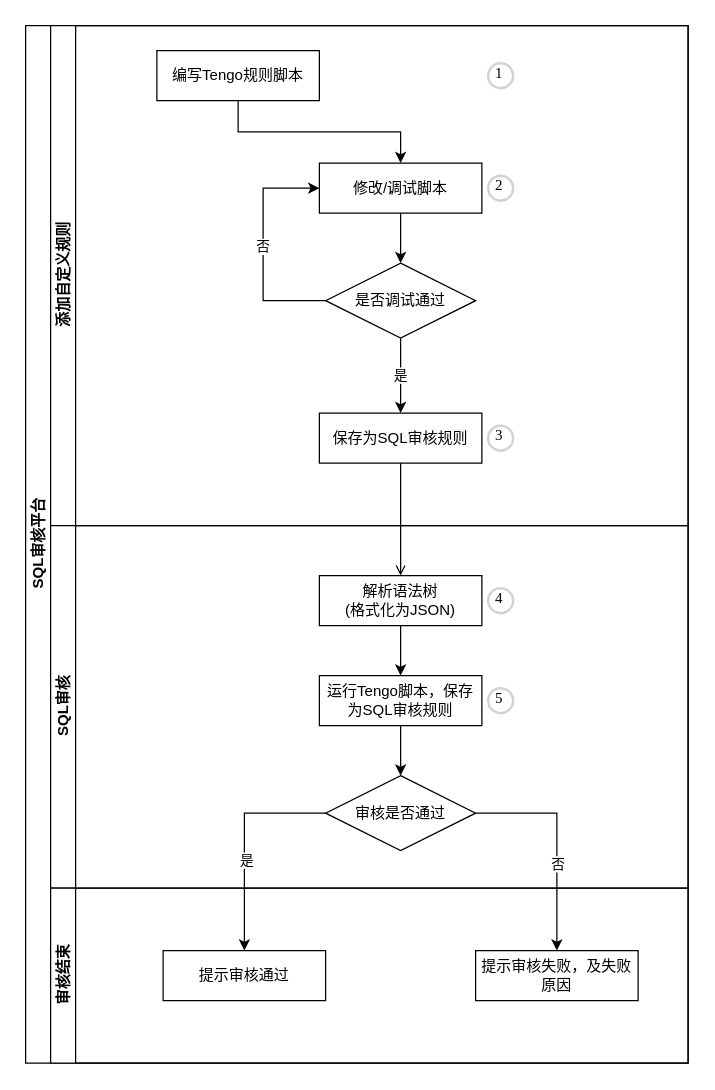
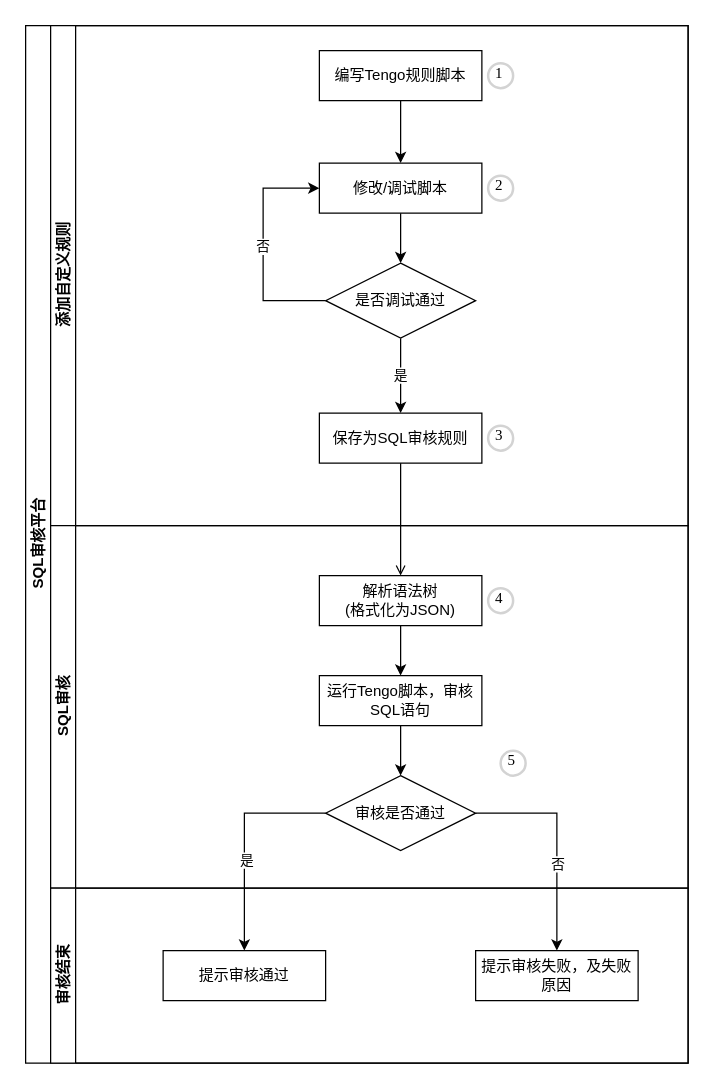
node "编写Tengo规则脚本": moved (238, 76) -> (401, 76)
node "运行Tengo脚本，保存为SQL审核规则": label "运行Tengo脚本，保存为SQL审核规则" -> "运行Tengo脚本，审核SQL语句"
node "5": moved (501, 701) -> (513, 763)
